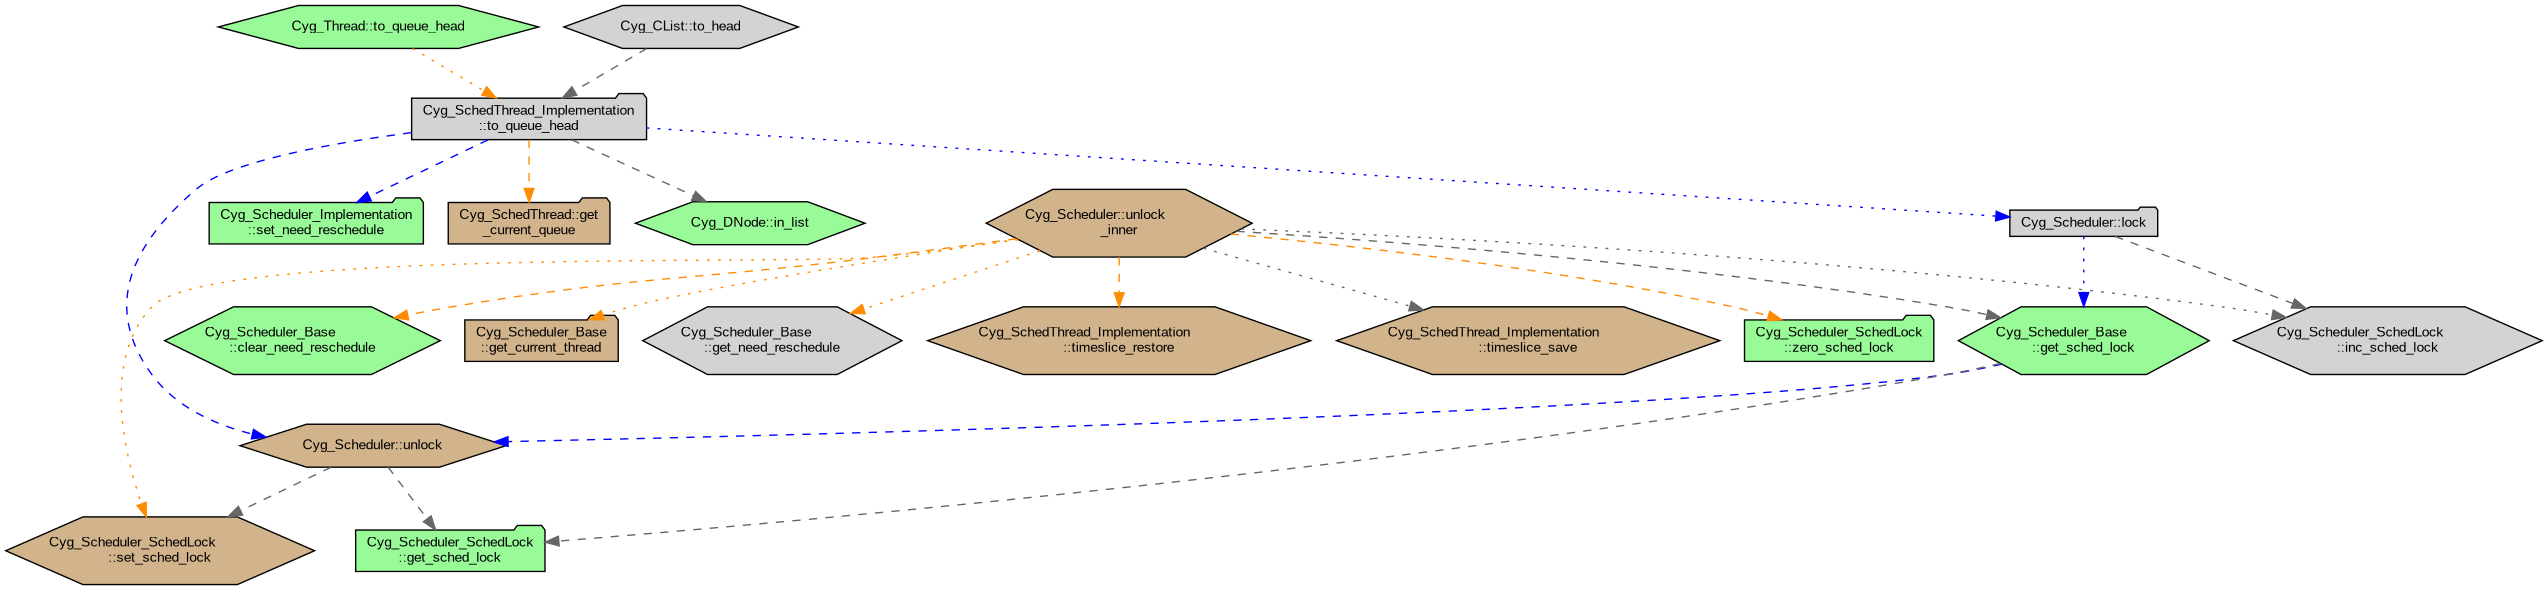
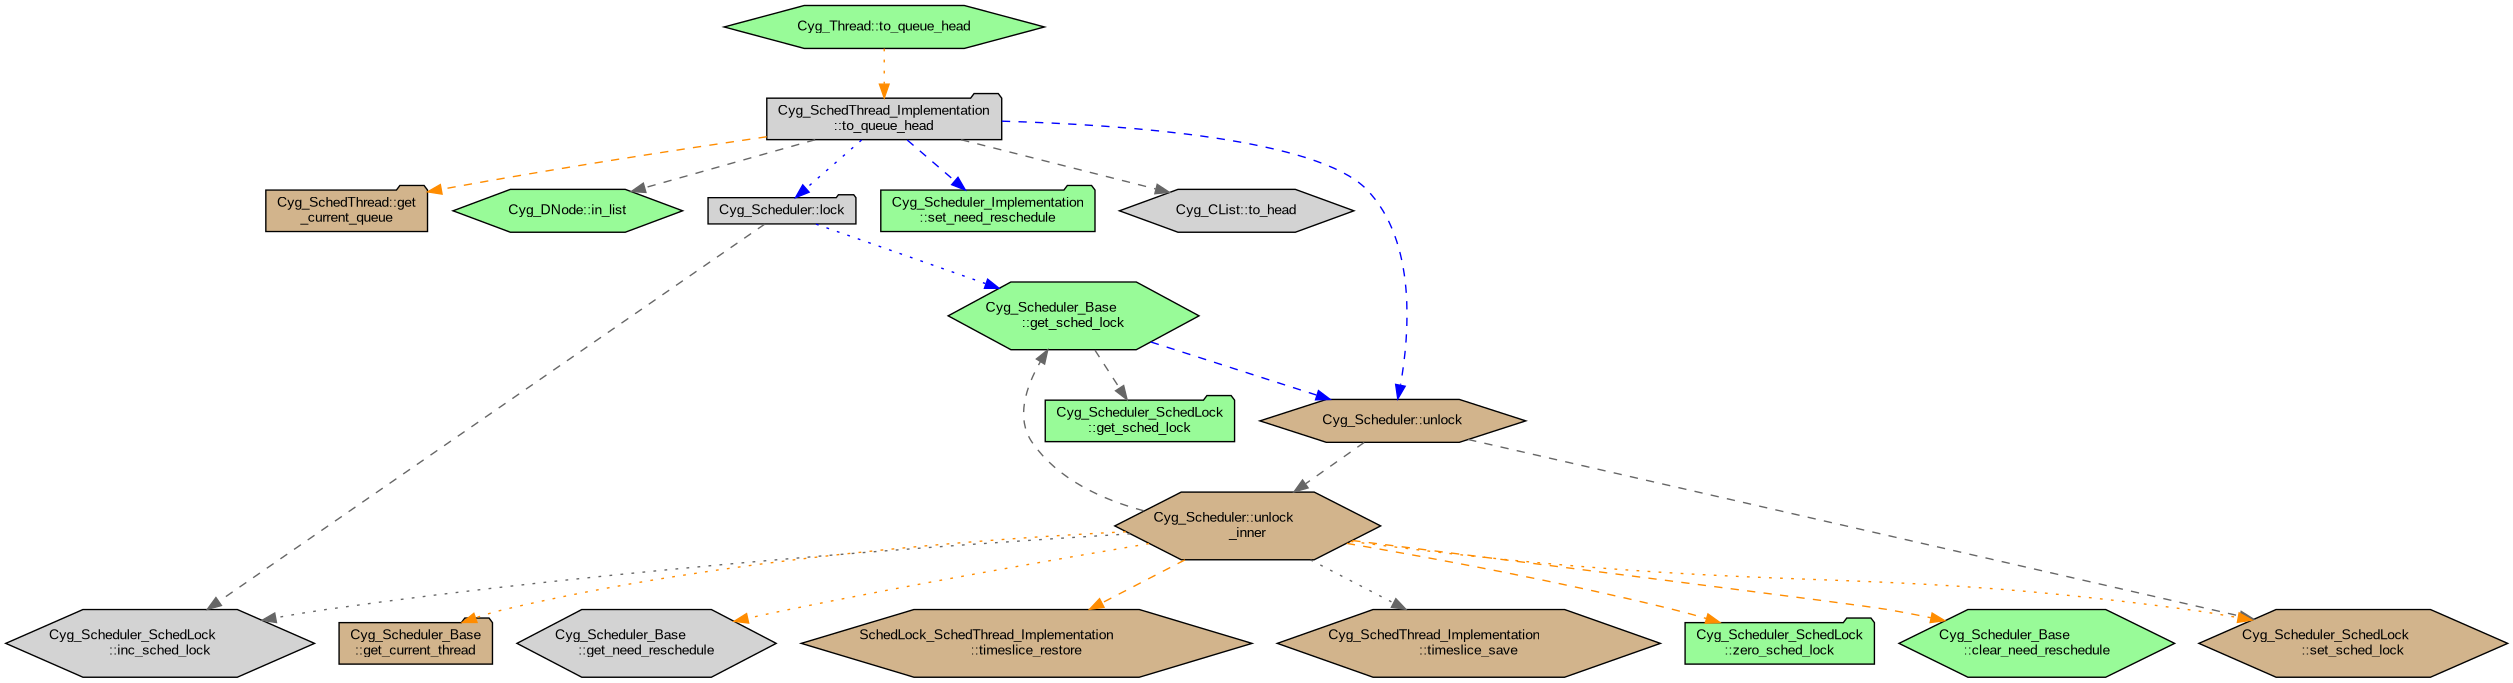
edge "Cyg_CList::to_head" -> "Cyg_SchedThread_Implementation ::to_queue_head": reversed
node "Cyg_SchedThread_Implementation ::timeslice_restore": label "Cyg_SchedThread_Implementation ::timeslice_restore" -> "SchedLock_SchedThread_Implementation ::timeslice_restore"
edge "Cyg_Scheduler::unlock" -> "Cyg_Scheduler_SchedLock ::get_sched_lock": now "Cyg_Scheduler::unlock" -> "Cyg_Scheduler::unlock _inner"
